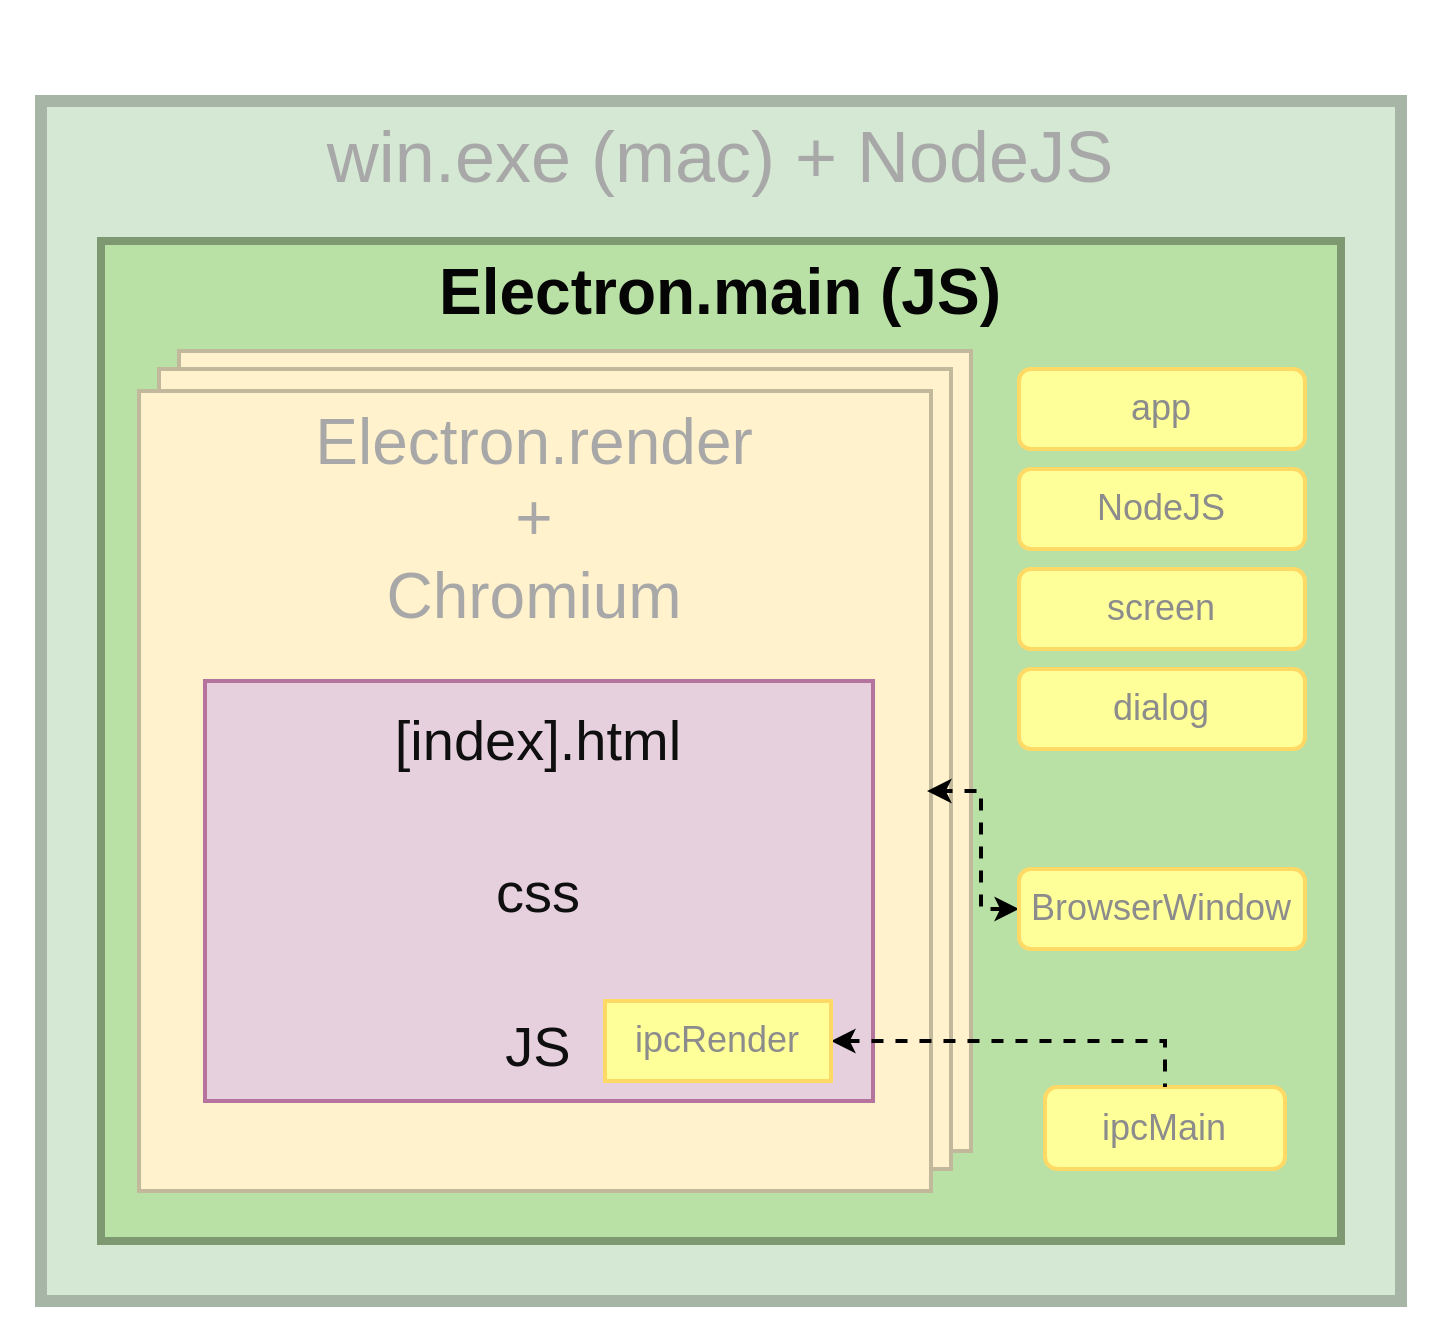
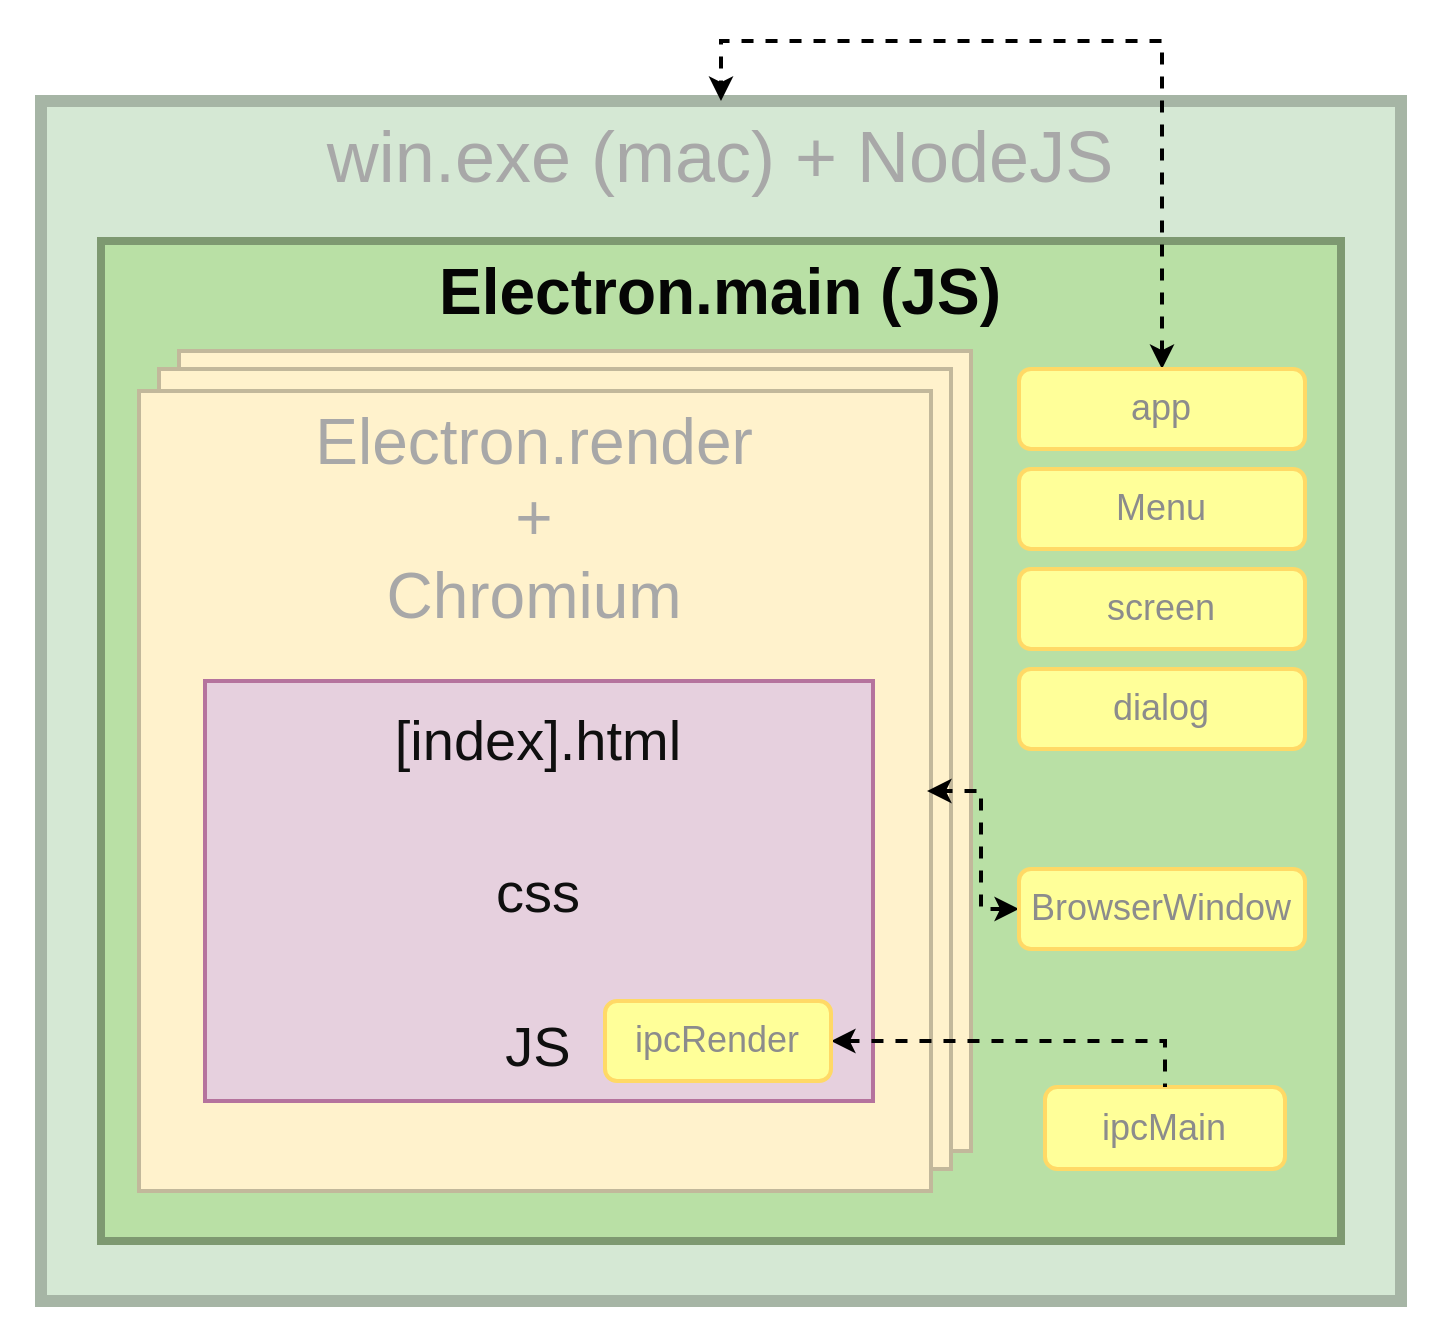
edge "app" -- "win.exe (mac) + NodeJS": added
node "NodeJS": label "NodeJS" -> "Menu"
node "ipcRender": shape rectangle -> rounded rectangle
